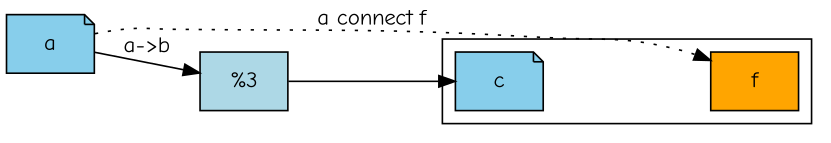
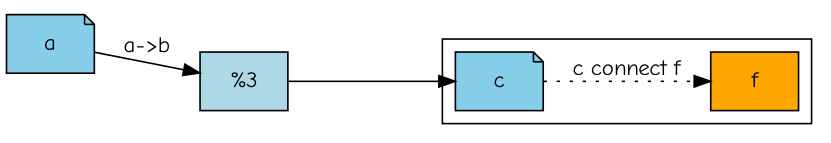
edge "a" -> "f": now "c" -> "f"
